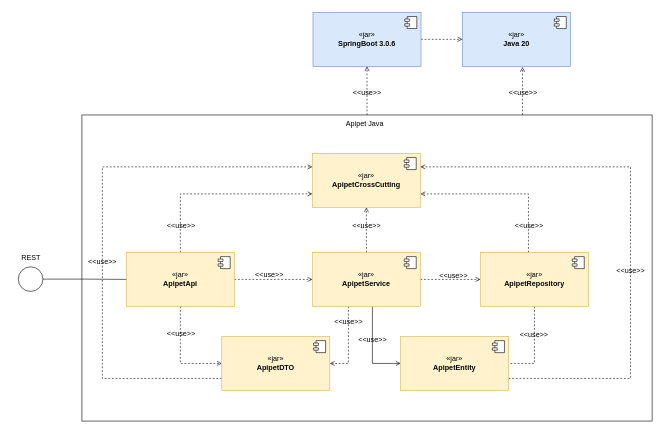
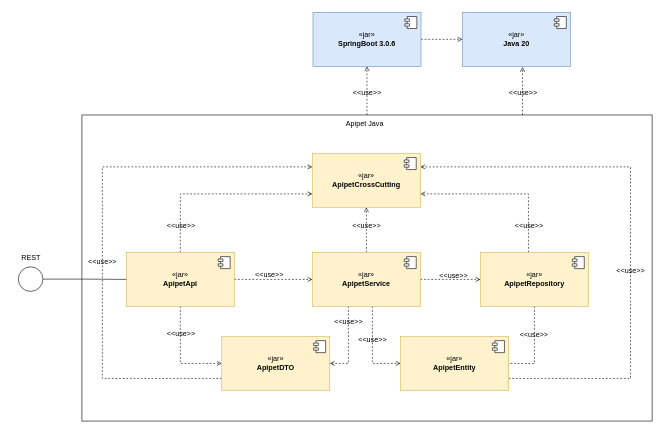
edge "«jar» ApipetService" -> "«jar» ApipetEntity": style solid -> dashed
